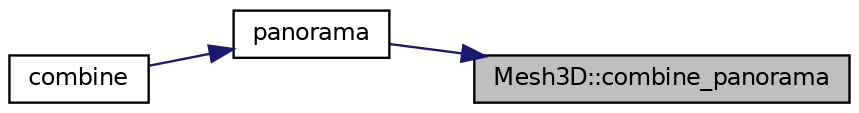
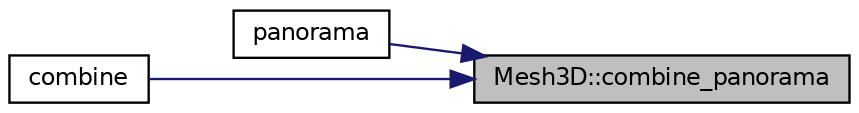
edge "combine" -> "panorama": now "combine" -> "Mesh3D::combine_panorama"
